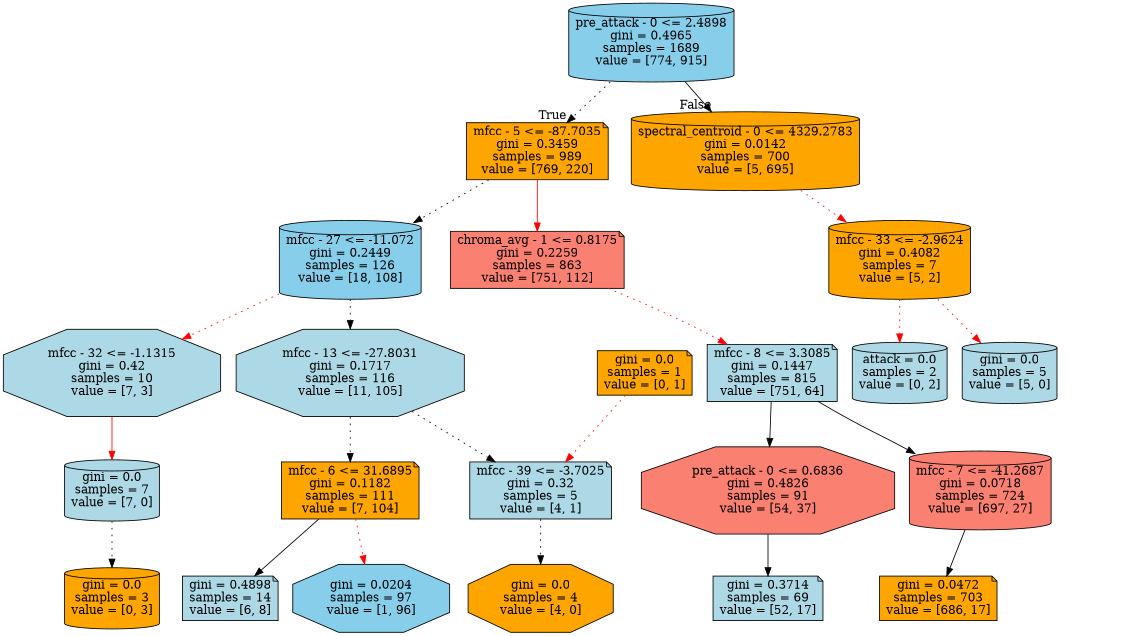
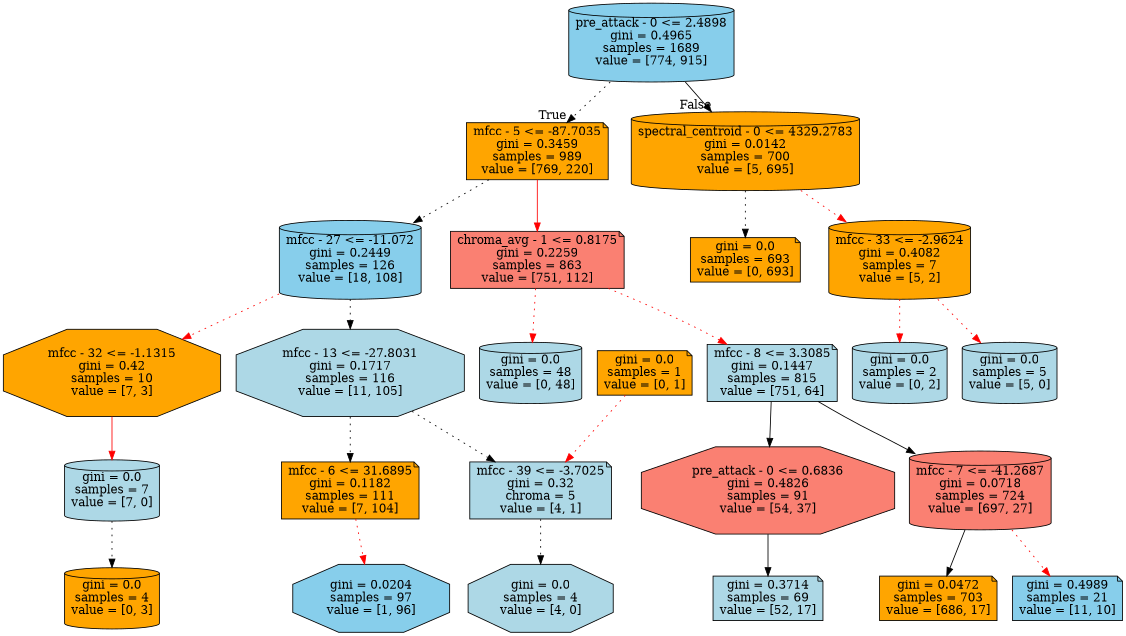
node "gini = 0.0 samples = 693 value = [0, 693]": added
node "mfcc - 32 <= -1.1315 gini = 0.42 samples = 10 value = [7, 3]": fillcolor lightblue -> orange
node "gini = 0.0 samples = 48 value = [0, 48]": added
node "attack = 0.0 samples = 2 value = [0, 2]": label "attack = 0.0 samples = 2 value = [0, 2]" -> "gini = 0.0 samples = 2 value = [0, 2]"
node "mfcc - 39 <= -3.7025 gini = 0.32 samples = 5 value = [4, 1]": label "mfcc - 39 <= -3.7025 gini = 0.32 samples = 5 value = [4, 1]" -> "mfcc - 39 <= -3.7025 gini = 0.32 chroma = 5 value = [4, 1]"
node "gini = 0.0 samples = 3 value = [0, 3]": label "gini = 0.0 samples = 3 value = [0, 3]" -> "gini = 0.0 samples = 4 value = [0, 3]"
node "gini = 0.4898 samples = 14 value = [6, 8]": removed
node "gini = 0.0 samples = 4 value = [4, 0]": fillcolor orange -> lightblue
node "gini = 0.4989 samples = 21 value = [11, 10]": added
